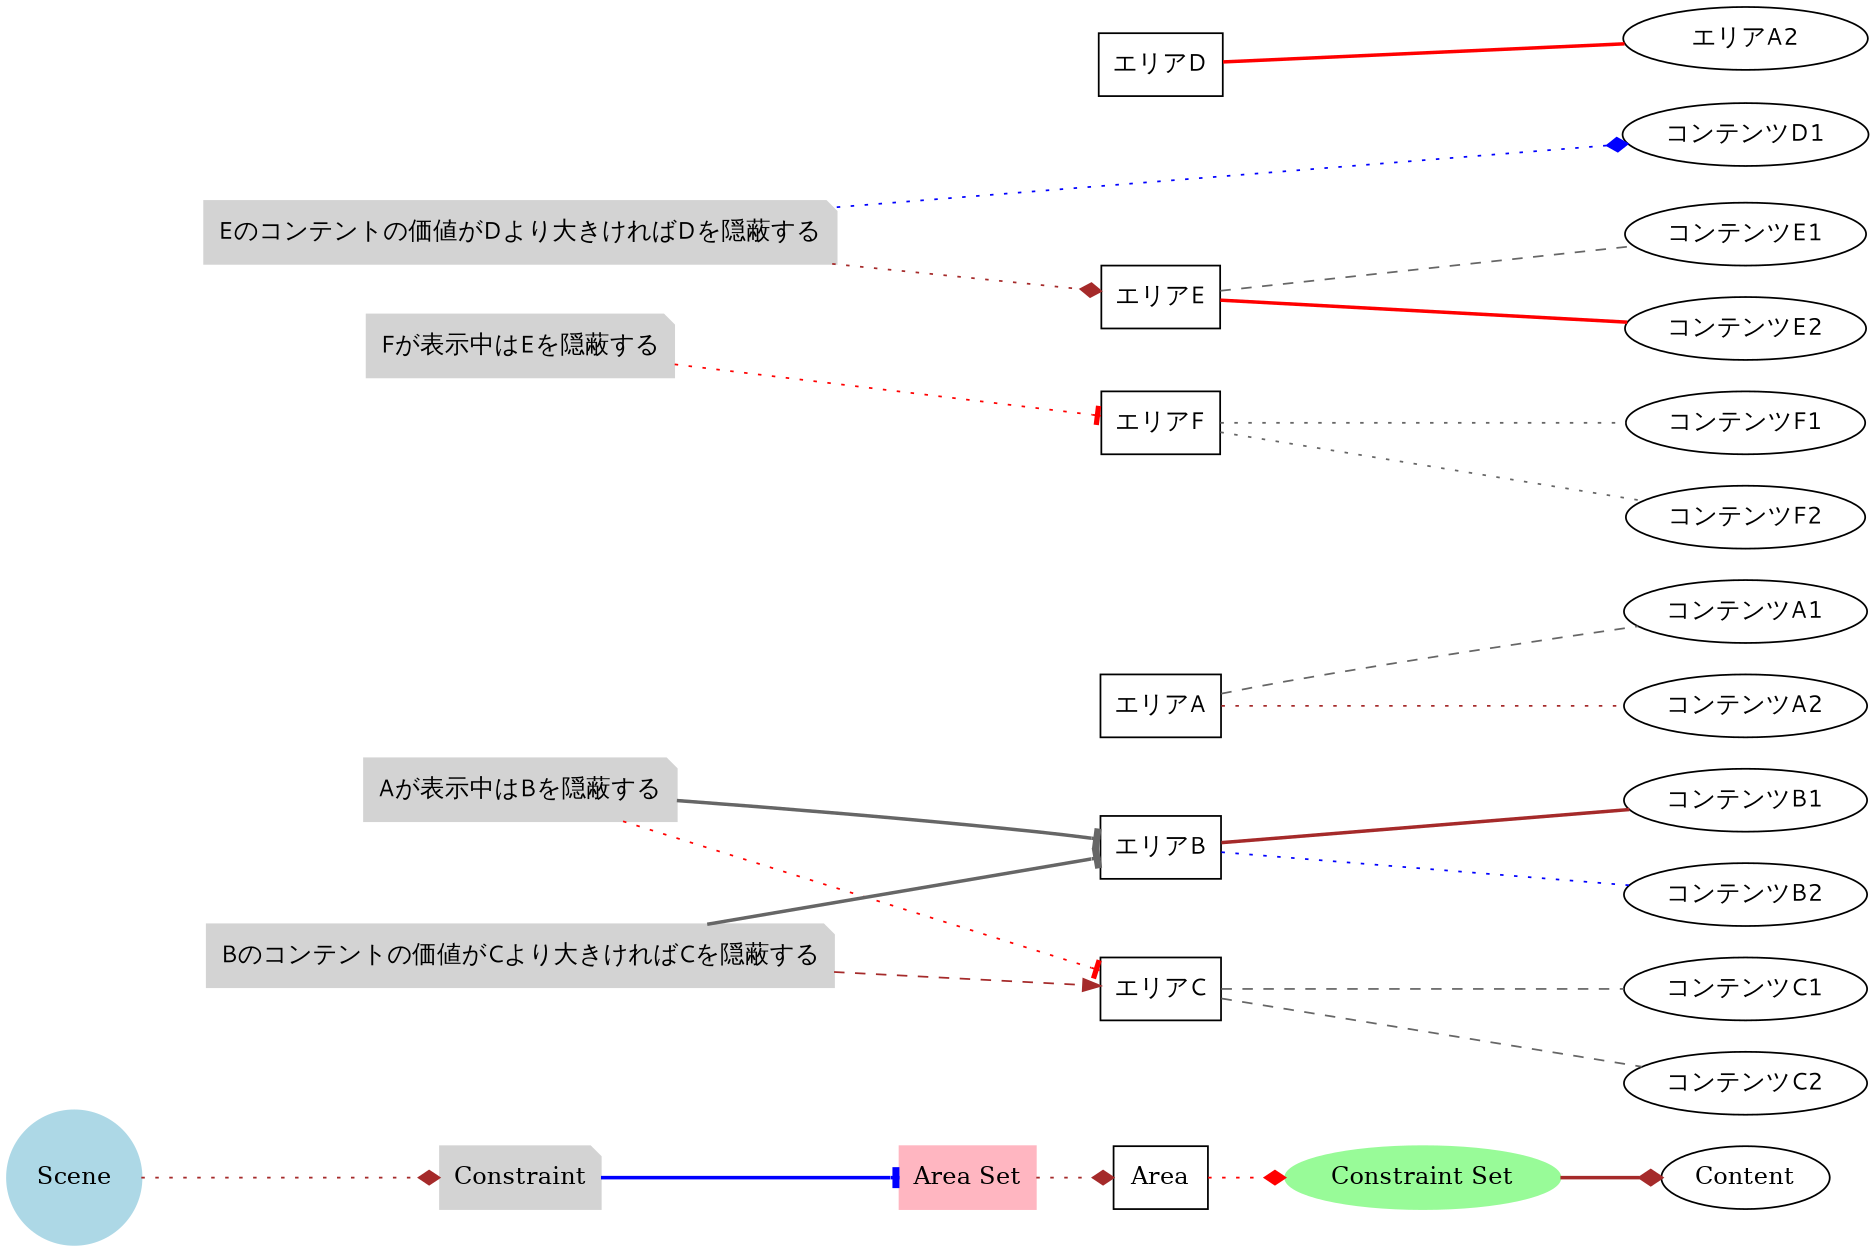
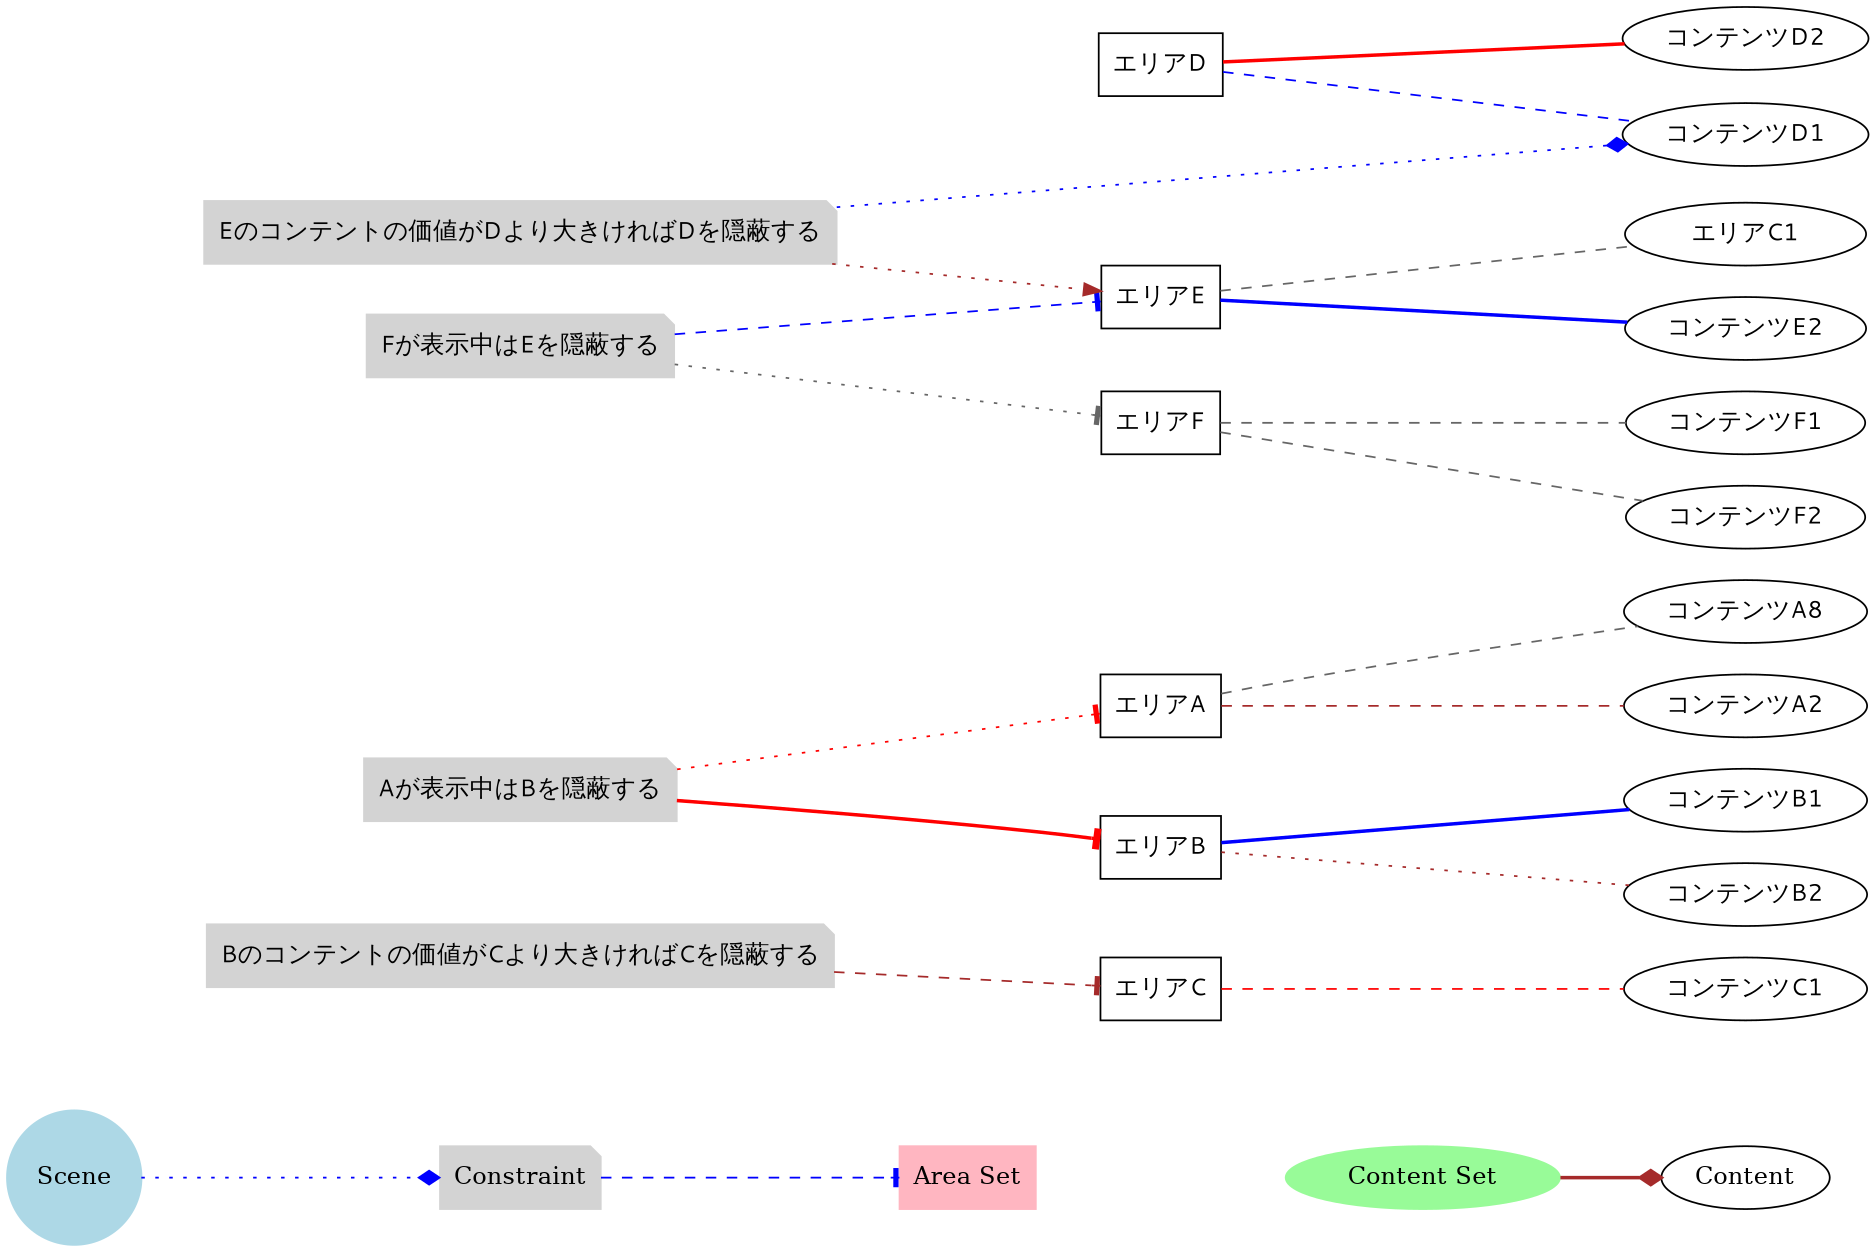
node "エリアA2": label "エリアA2" -> "コンテンツD2"
edge "エリアD" -- "コンテンツD1": added
node "コンテンツE1": label "コンテンツE1" -> "エリアC1"
edge "Eのコンテントの価値がDより大きければDを隠蔽する" -> "エリアE": arrowhead diamond -> normal
edge "エリアE" -- "コンテンツE2": color red -> blue
edge "Fが表示中はEを隠蔽する" -> "エリアE": added
edge "Fが表示中はEを隠蔽する" -> "エリアF": color red -> gray40
edge "エリアF" -- "コンテンツF1": style dotted -> dashed
edge "エリアF" -- "コンテンツF2": style dotted -> dashed
node "コンテンツA1": label "コンテンツA1" -> "コンテンツA8"
edge "エリアA" -- "コンテンツA2": style dotted -> dashed
edge "Aが表示中はBを隠蔽する" -> "エリアB": color gray40 -> red
edge "コンテンツB1" -- "エリアB": color brown -> blue
edge "エリアB" -- "コンテンツB2": color blue -> brown
edge "Aが表示中はBを隠蔽する" -> "エリアC": now "Aが表示中はBを隠蔽する" -> "エリアA"
edge "Bのコンテントの価値がCより大きければCを隠蔽する" -> "エリアB": removed
edge "Bのコンテントの価値がCより大きければCを隠蔽する" -> "エリアC": arrowhead normal -> tee
edge "エリアC" -- "コンテンツC1": color gray40 -> red
node "コンテンツC2": removed
edge "Scene" -> "Constraint": color brown -> blue
edge "Constraint" -> "Area Set": style bold -> dashed
node "Area": removed
node "Constraint Set": label "Constraint Set" -> "Content Set"
